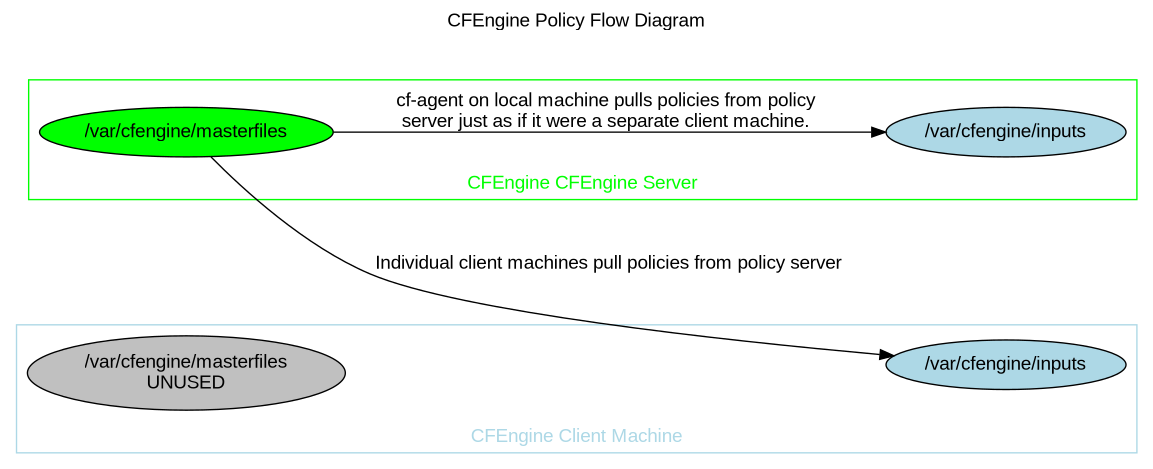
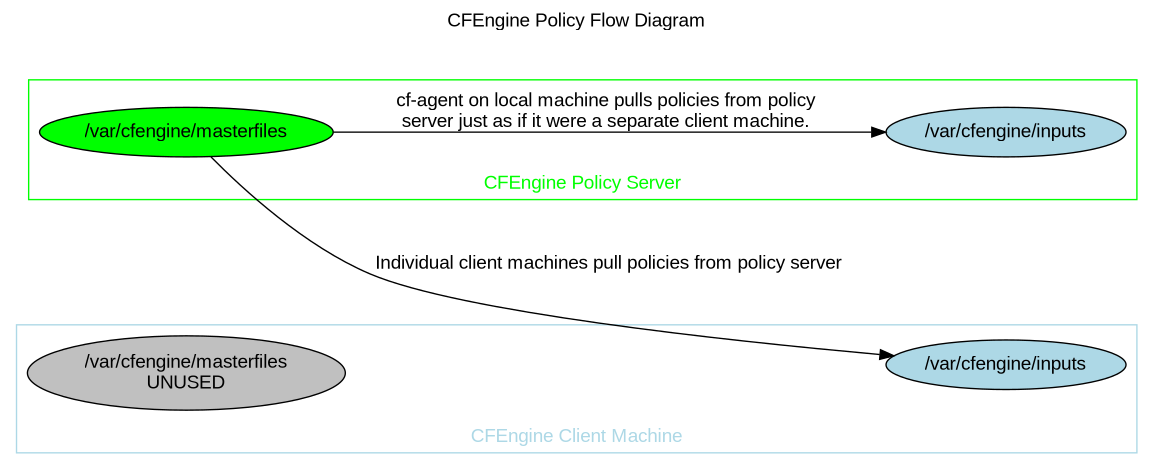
cluster "CFEngine CFEngine Server": label "CFEngine CFEngine Server" -> "CFEngine Policy Server"
